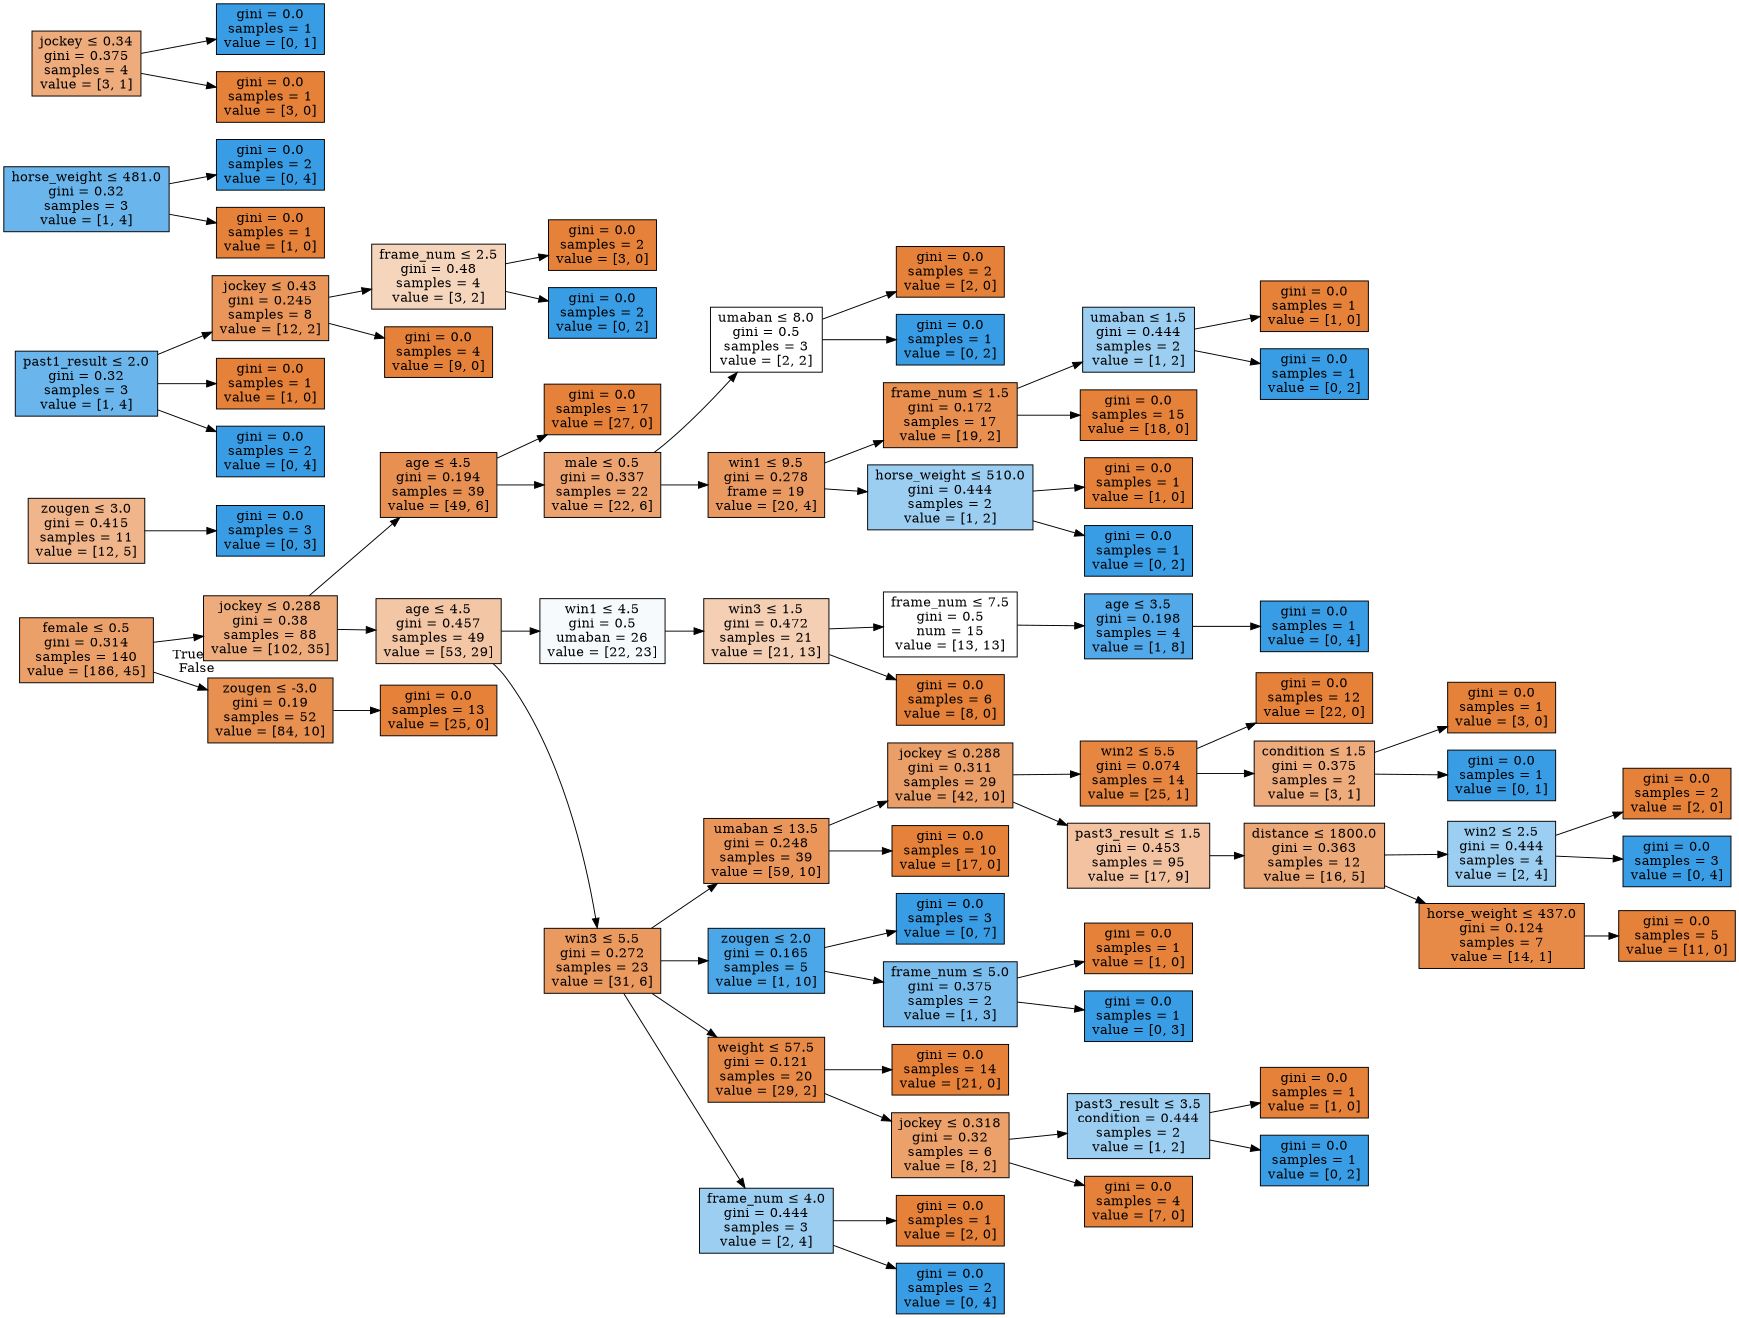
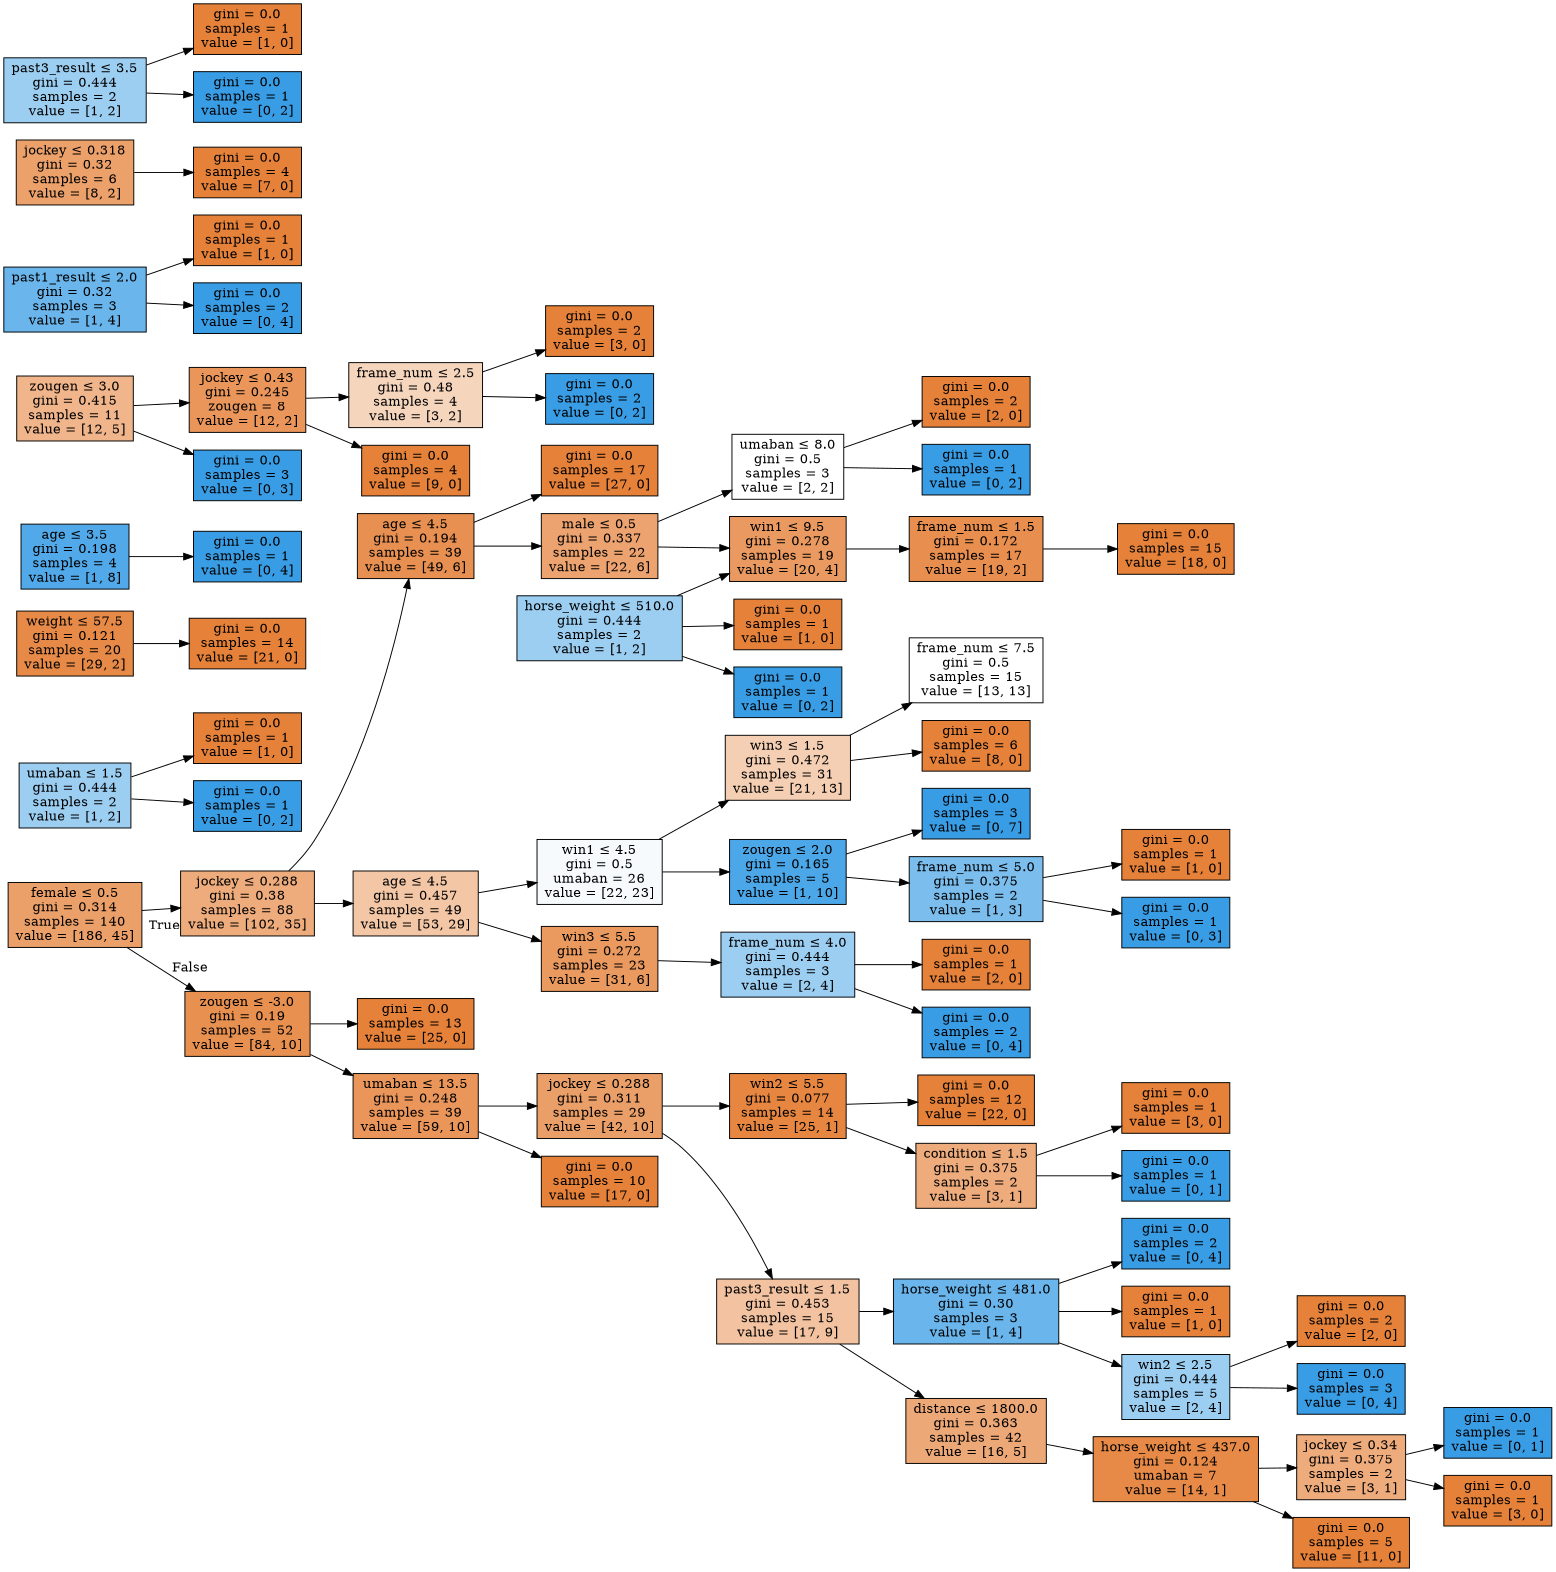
node "jockey ≤ 0.34": text "samples = 4" -> "samples = 2"
node "horse_weight ≤ 481.0": text "gini = 0.32" -> "gini = 0.30"
node "jockey ≤ 0.43": text "samples = 8" -> "zougen = 8"
edge "past1_result ≤ 2.0" -> "jockey ≤ 0.43": now "zougen ≤ 3.0" -> "jockey ≤ 0.43"
edge "frame_num ≤ 1.5" -> "umaban ≤ 1.5": removed
edge "win1 ≤ 9.5" -> "horse_weight ≤ 510.0": reversed
node "win1 ≤ 9.5": text "frame = 19" -> "samples = 19"
edge "frame_num ≤ 7.5" -> "age ≤ 3.5": removed
node "frame_num ≤ 7.5": text "num = 15" -> "samples = 15"
node "win3 ≤ 1.5": text "samples = 21" -> "samples = 31"
node "win2 ≤ 5.5": text "gini = 0.074" -> "gini = 0.077"
edge "distance ≤ 1800.0" -> "win2 ≤ 2.5": now "horse_weight ≤ 481.0" -> "win2 ≤ 2.5"
node "win2 ≤ 2.5": text "samples = 4" -> "samples = 5"
node "past3_result ≤ 1.5": text "samples = 95" -> "samples = 15"
node "distance ≤ 1800.0": text "samples = 12" -> "samples = 42"
edge "win3 ≤ 5.5" -> "umaban ≤ 13.5": now "zougen ≤ -3.0" -> "umaban ≤ 13.5"
node "horse_weight ≤ 437.0": text "samples = 7" -> "umaban = 7"
edge "win3 ≤ 5.5" -> "zougen ≤ 2.0": now "win1 ≤ 4.5" -> "zougen ≤ 2.0"
edge "win3 ≤ 5.5" -> "weight ≤ 57.5": removed
edge "weight ≤ 57.5" -> "jockey ≤ 0.318": removed
node "past3_result ≤ 3.5": text "condition = 0.444" -> "gini = 0.444"
edge "jockey ≤ 0.318" -> "past3_result ≤ 3.5": removed
edge "past3_result ≤ 1.5" -> "horse_weight ≤ 481.0": added
edge "horse_weight ≤ 437.0" -> "jockey ≤ 0.34": added
